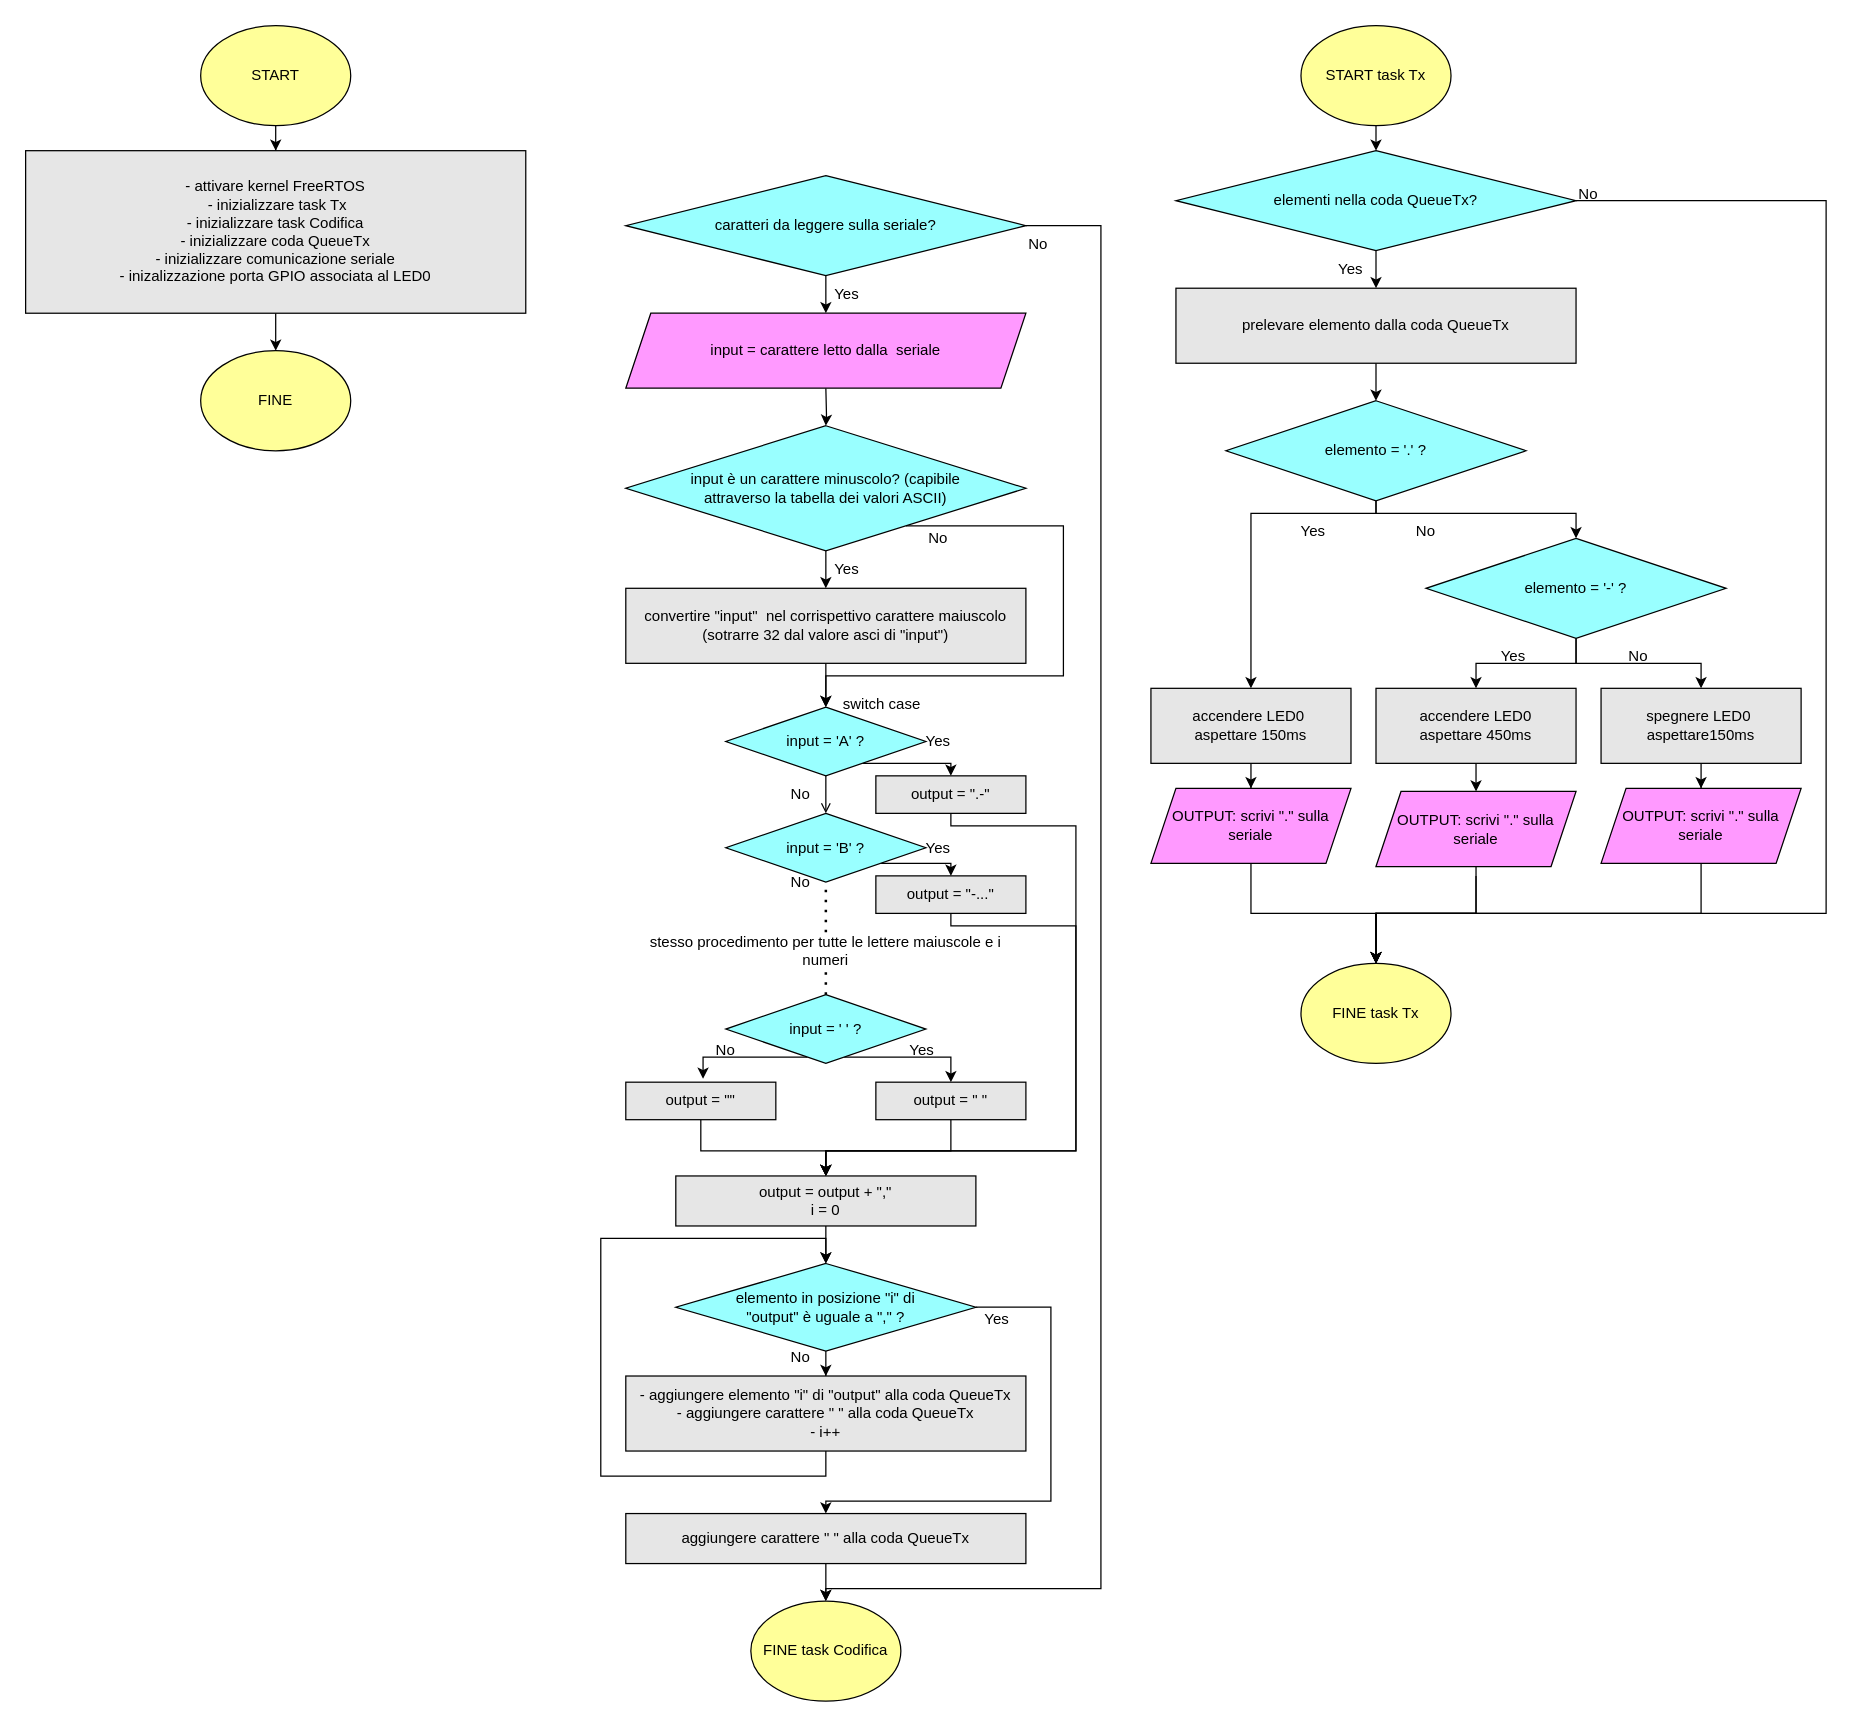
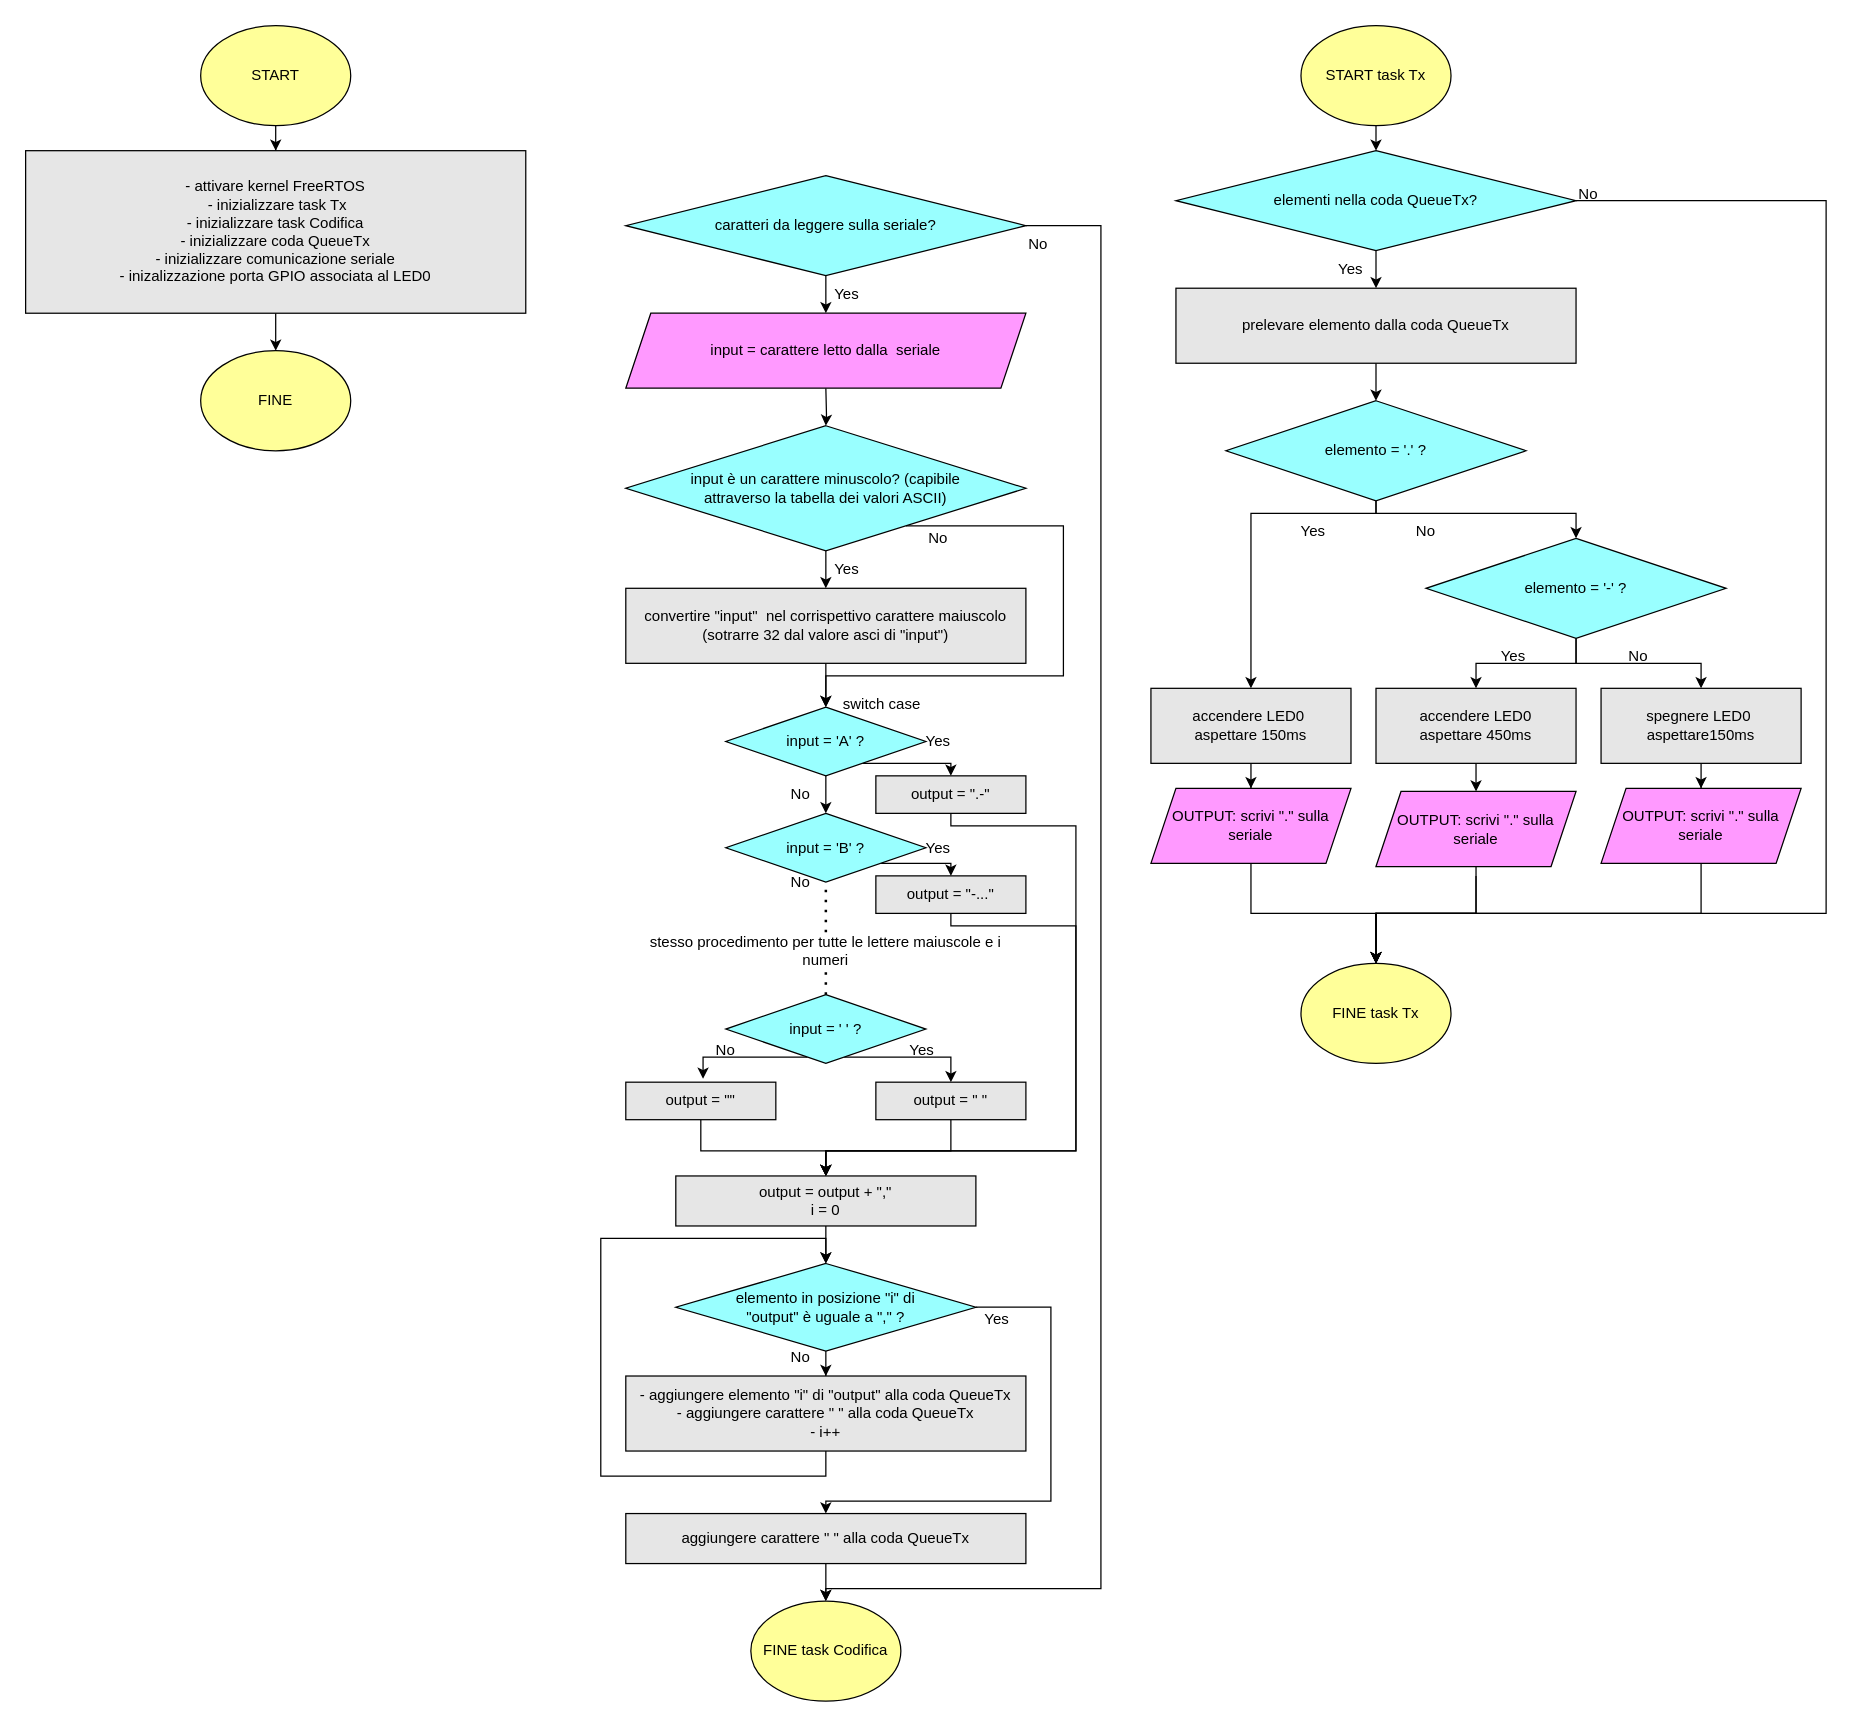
edge "input = 'A' ?" -> "input = 'B' ?": arrowhead open -> classic
